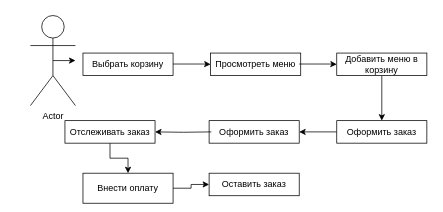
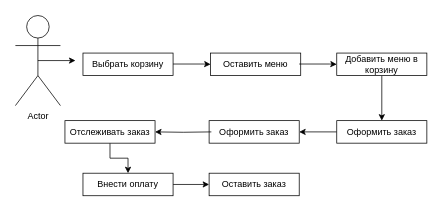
node "Actor": moved (53, 60) -> (38, 60)
node "Просмотреть меню": label "Просмотреть меню" -> "Оставить меню"
node "Внести оплату": size 90x30 -> 90x23
